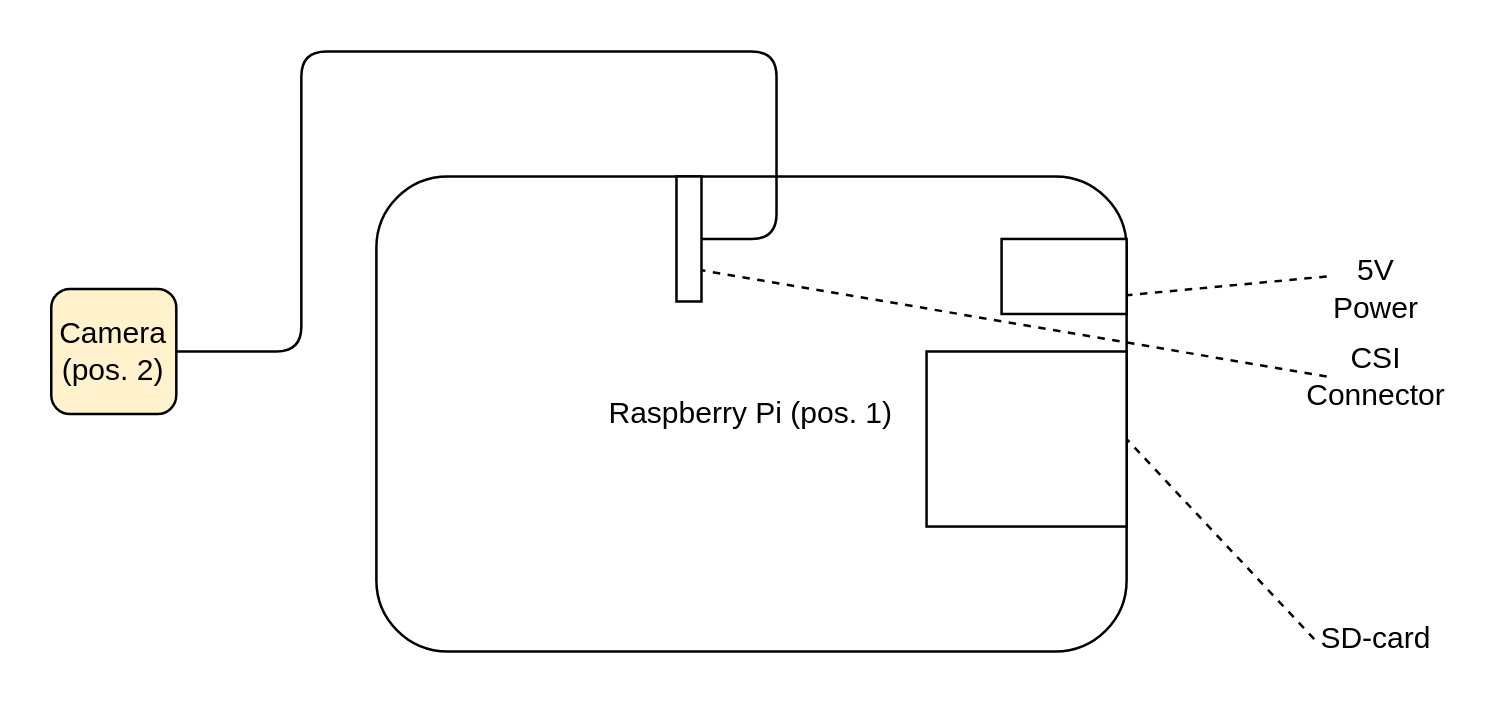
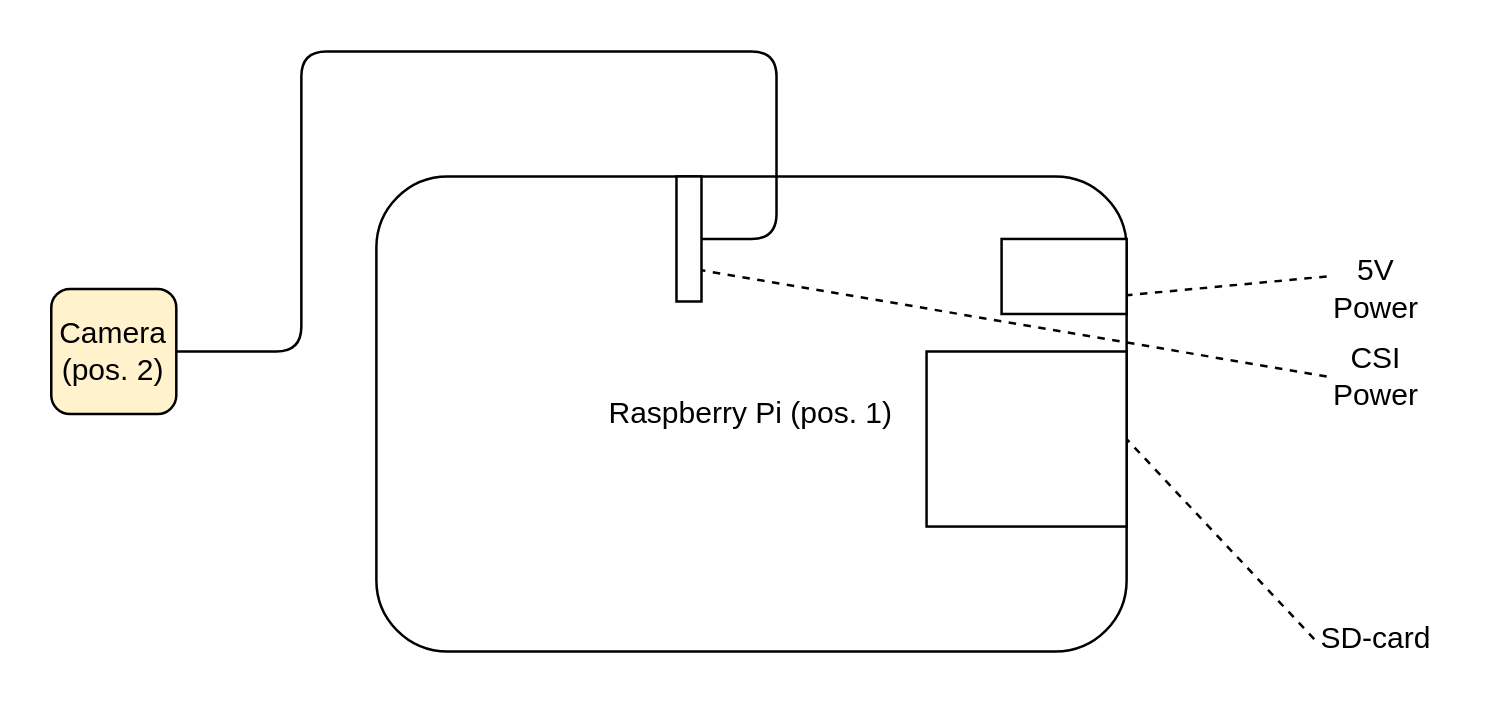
node "CSI Connector": label "CSI Connector" -> "CSI Power"
